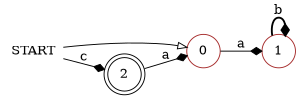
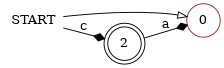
node "1": removed
